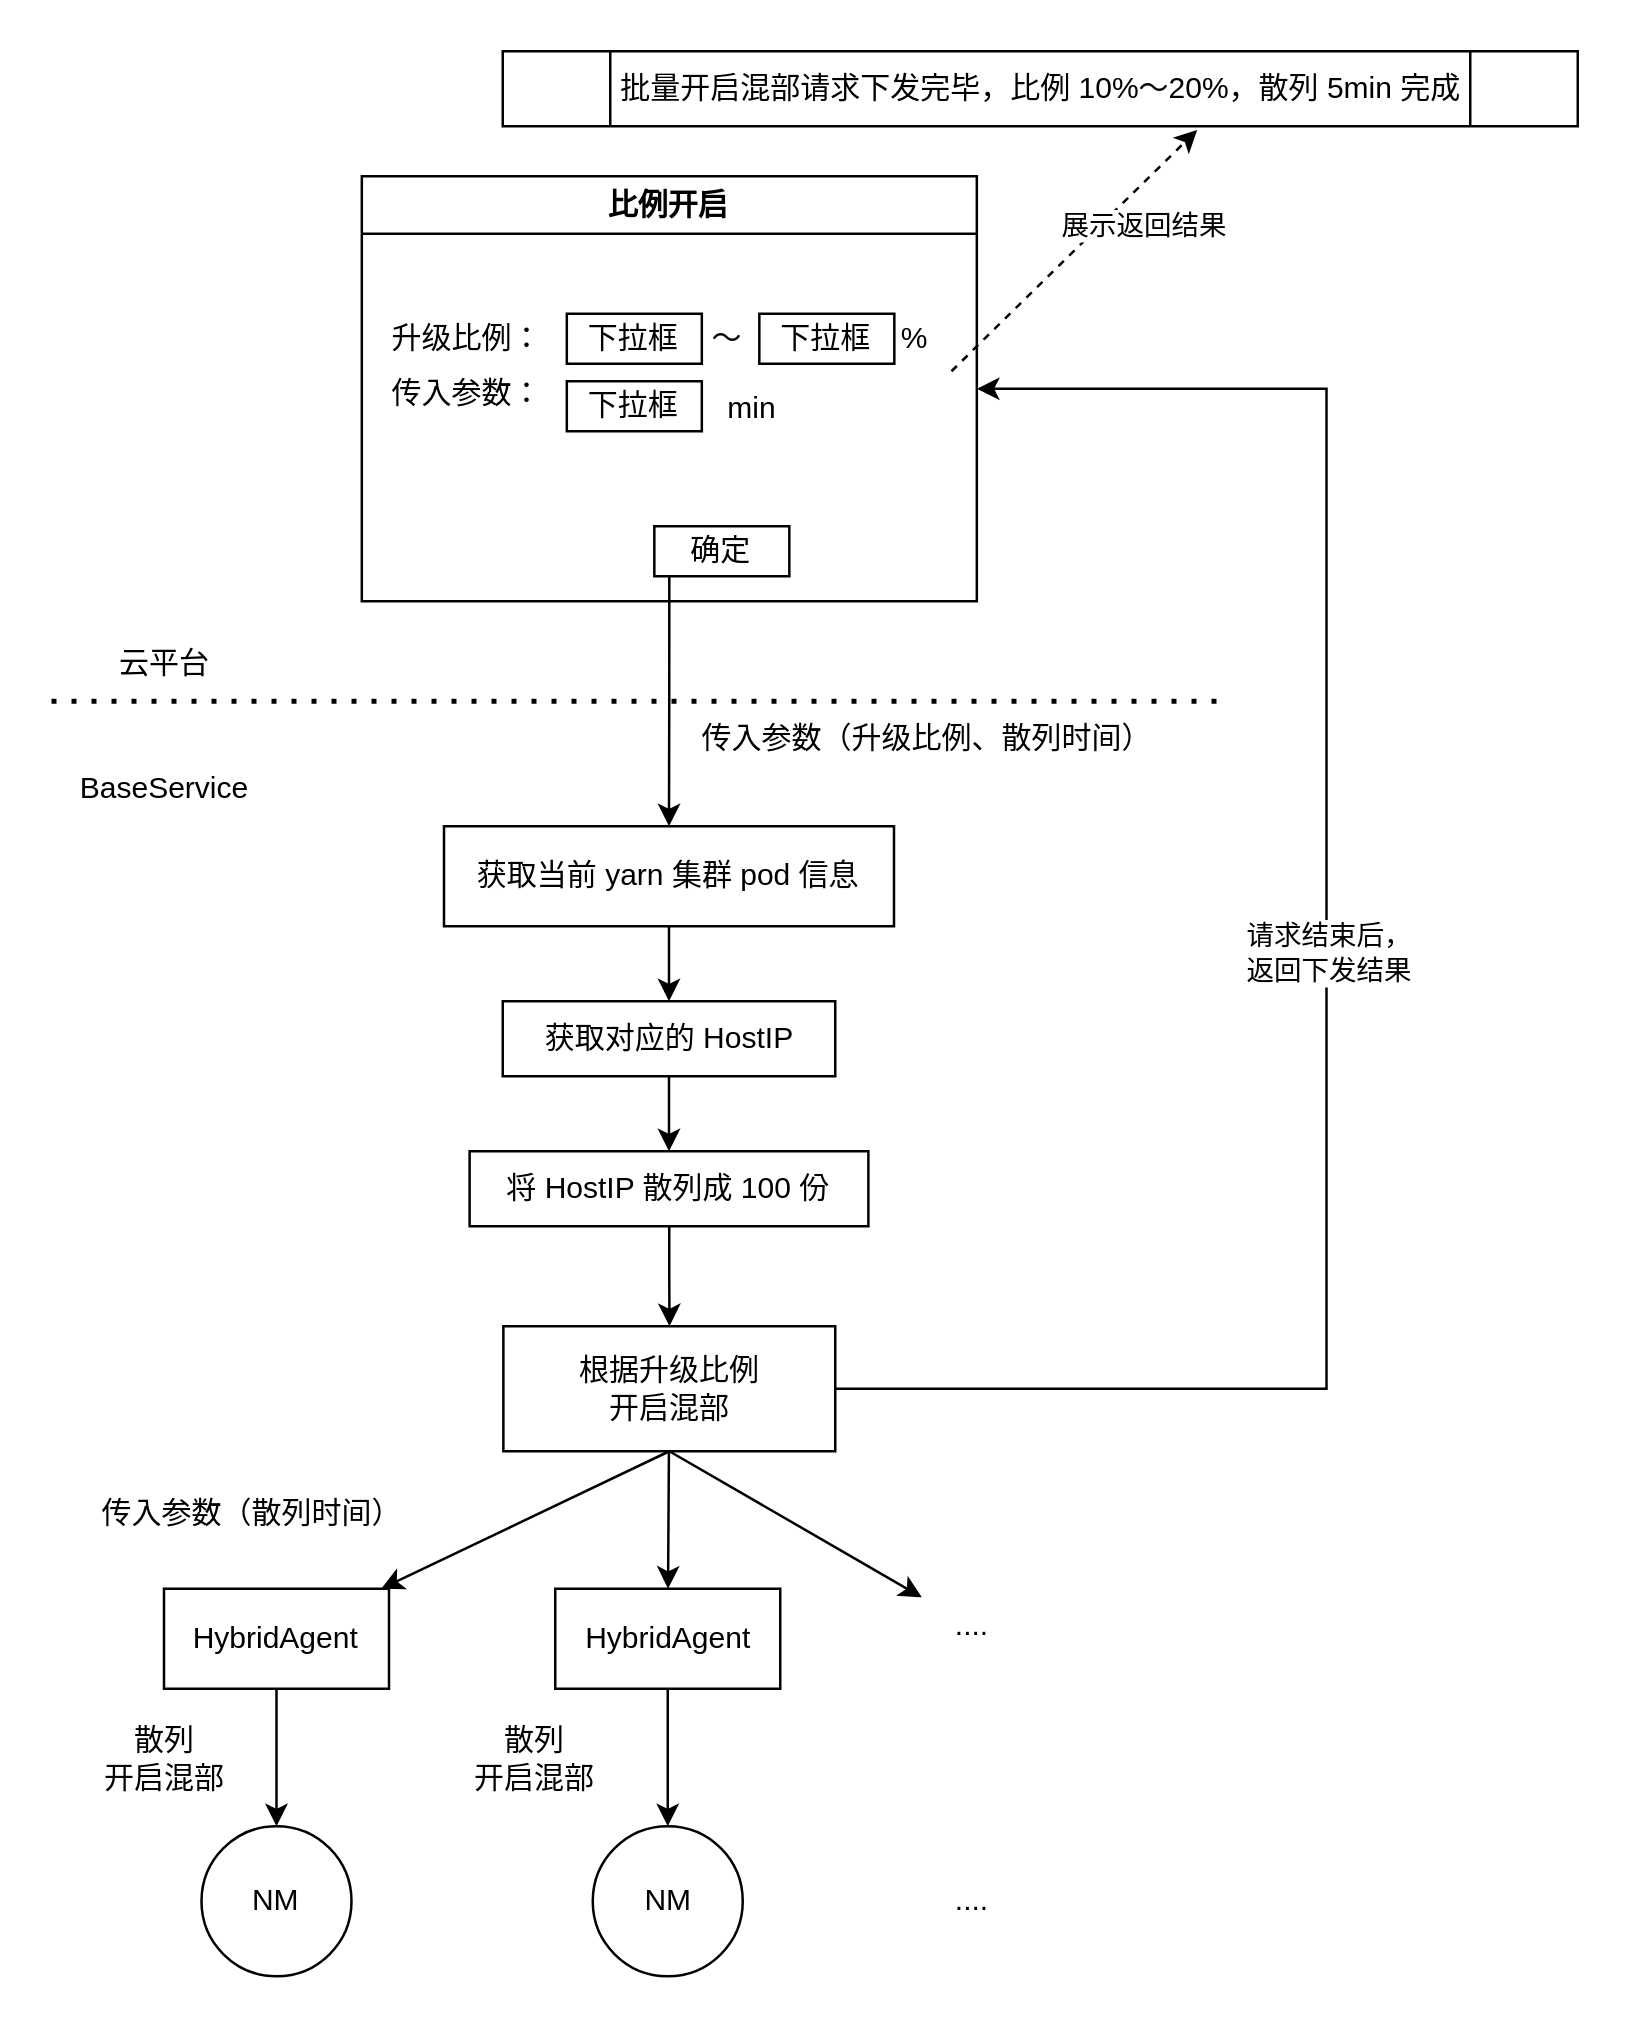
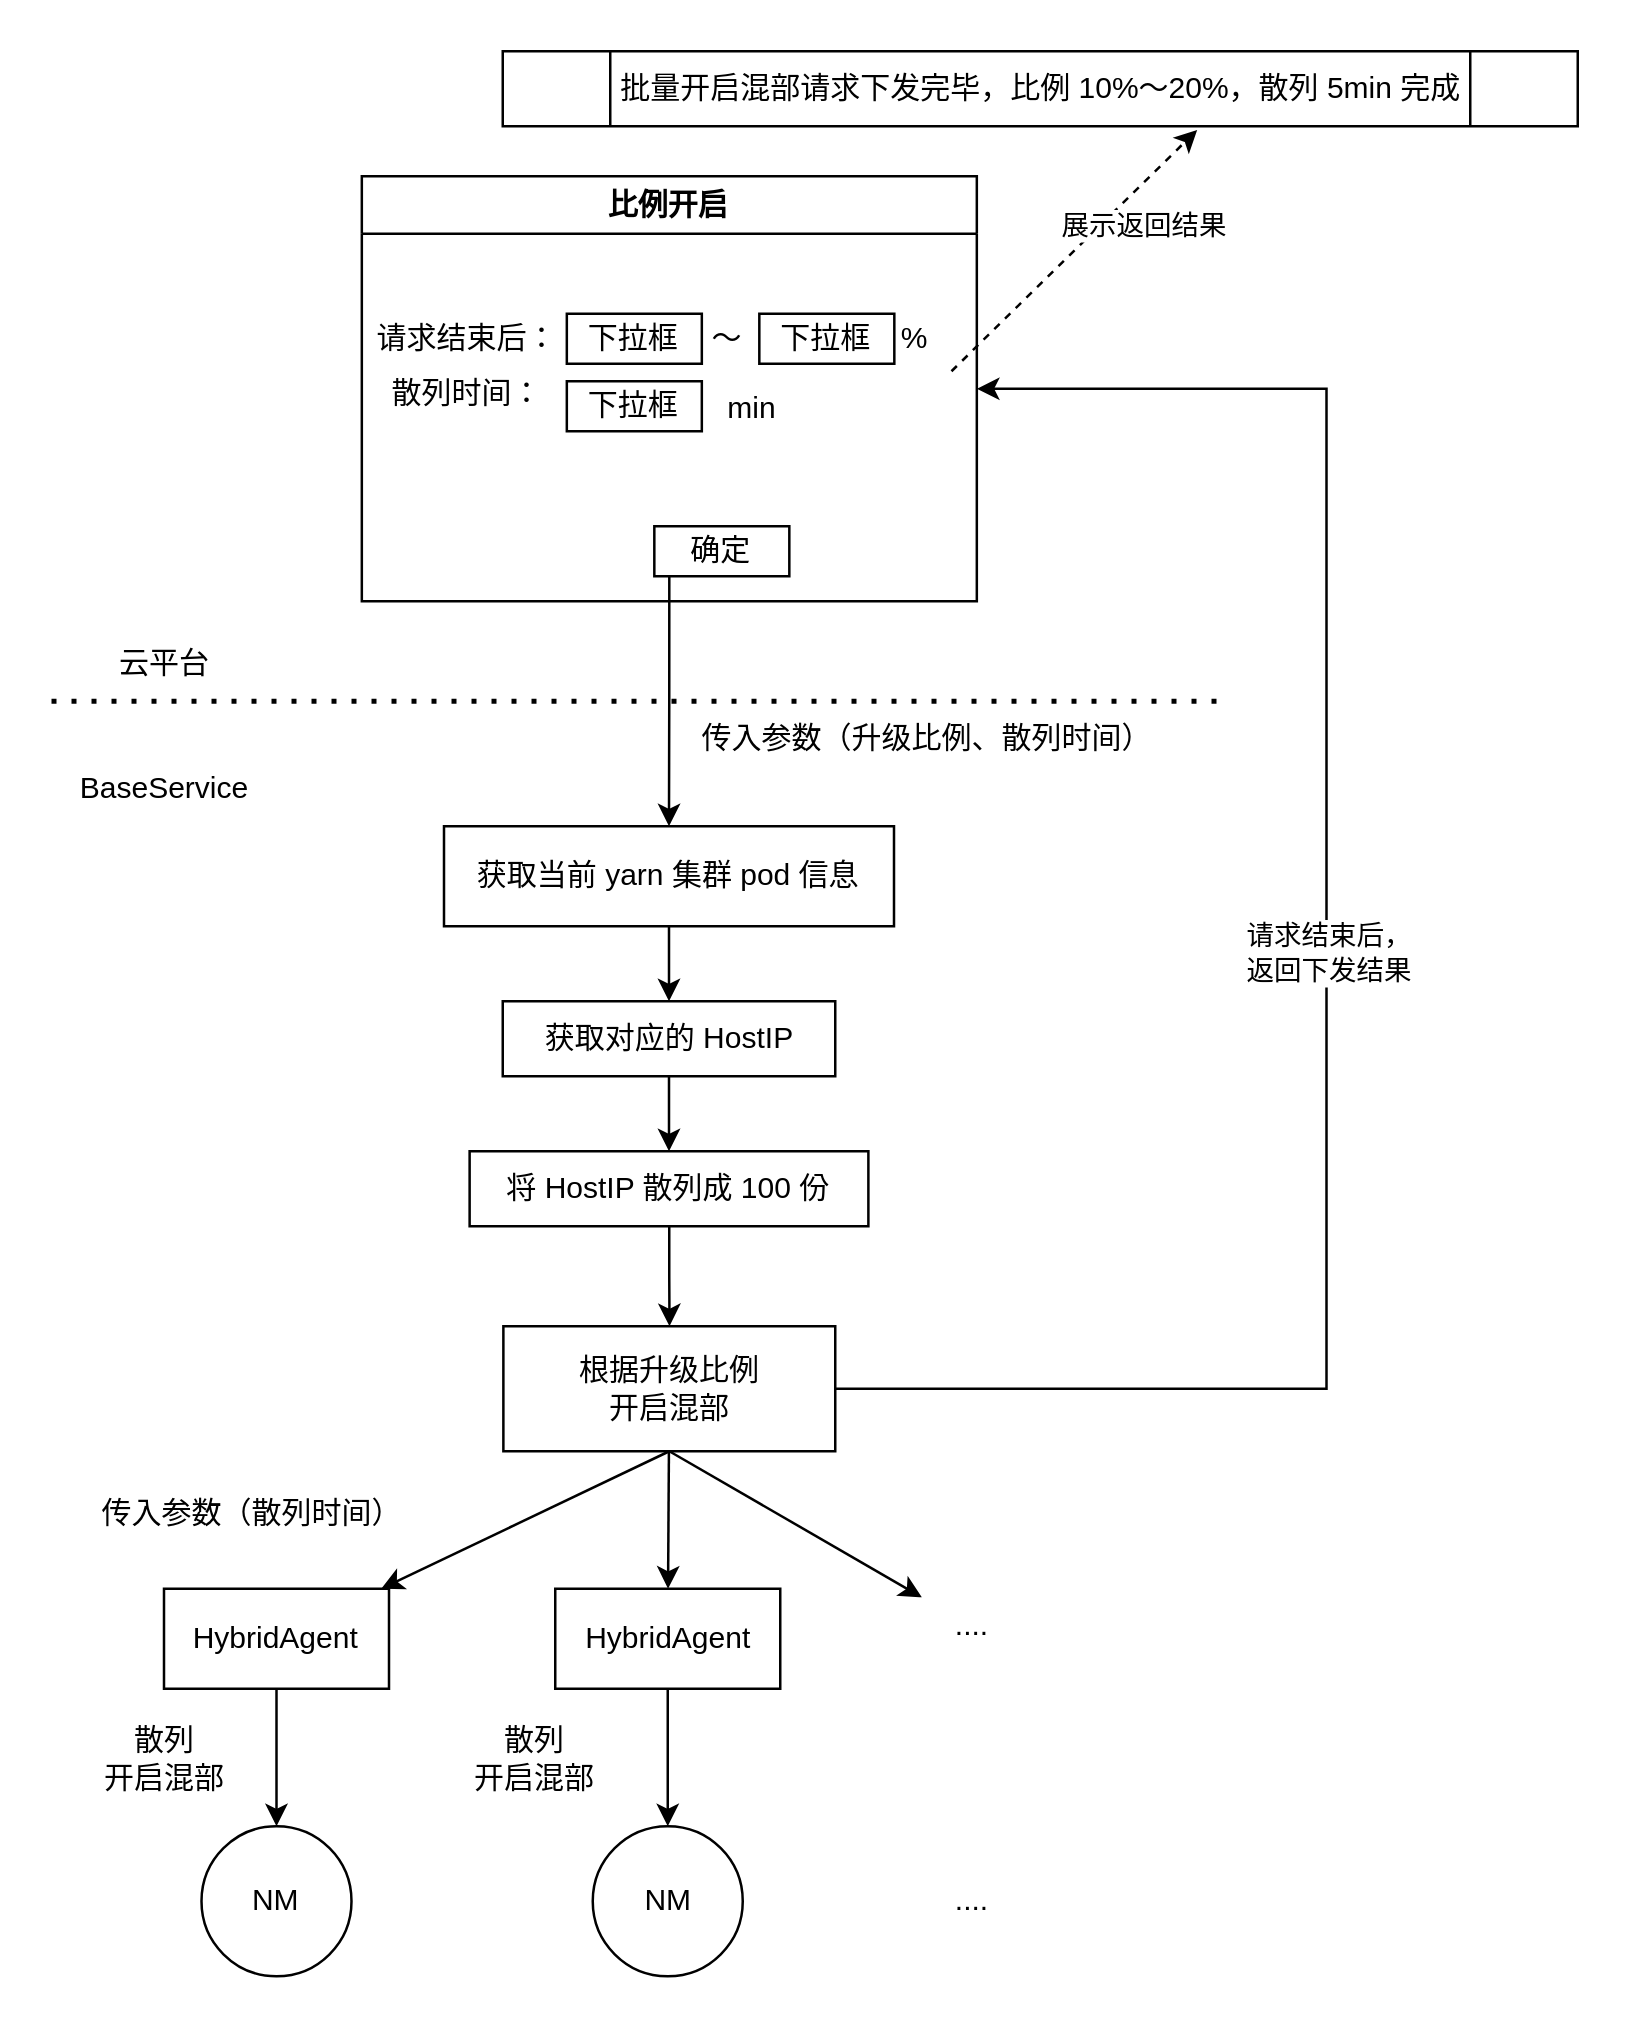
node "升级比例：": label "升级比例：" -> "请求结束后："
node "传入参数：": label "传入参数：" -> "散列时间："
